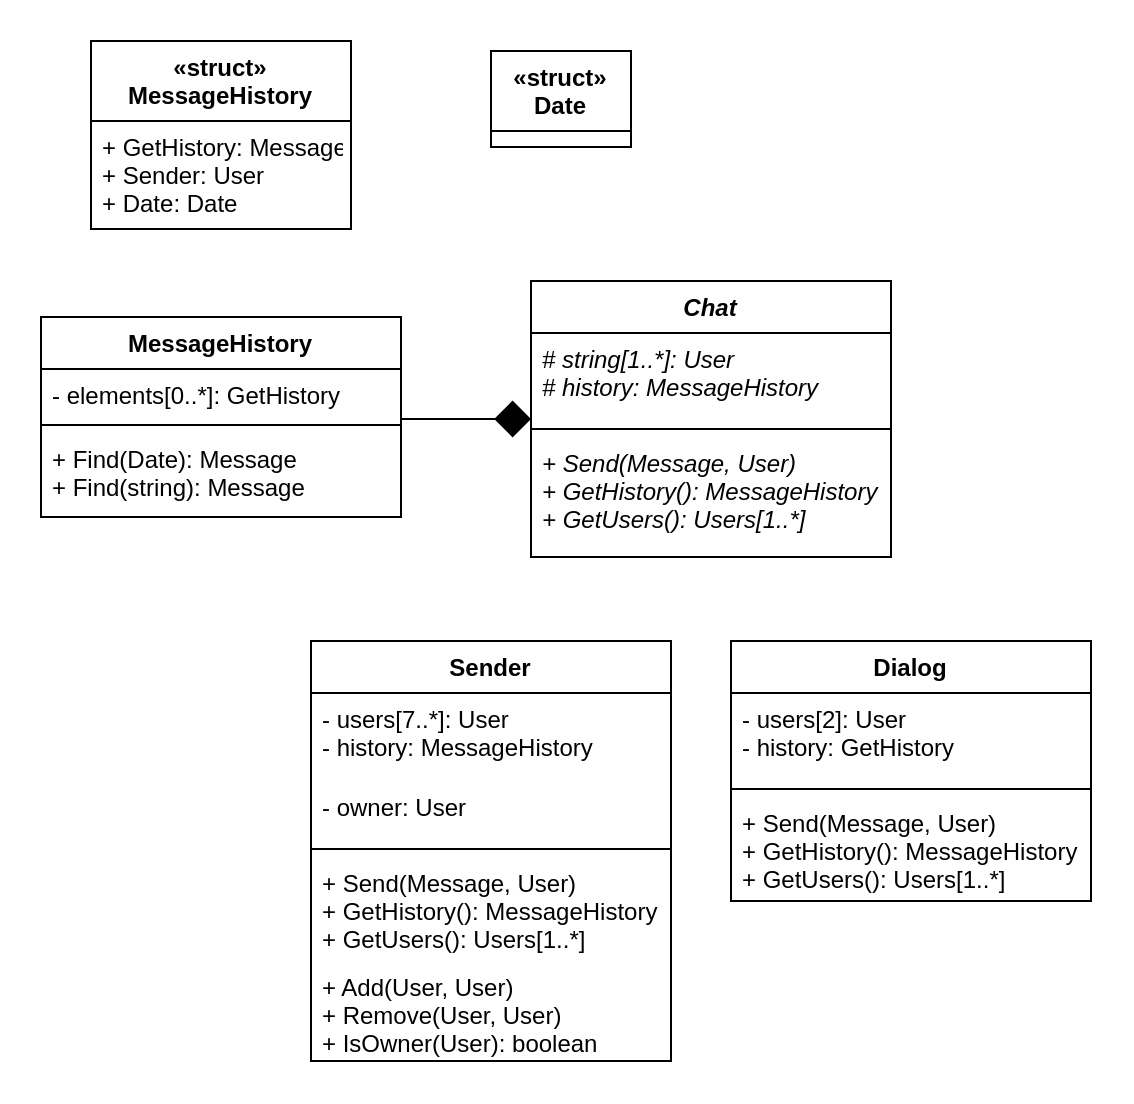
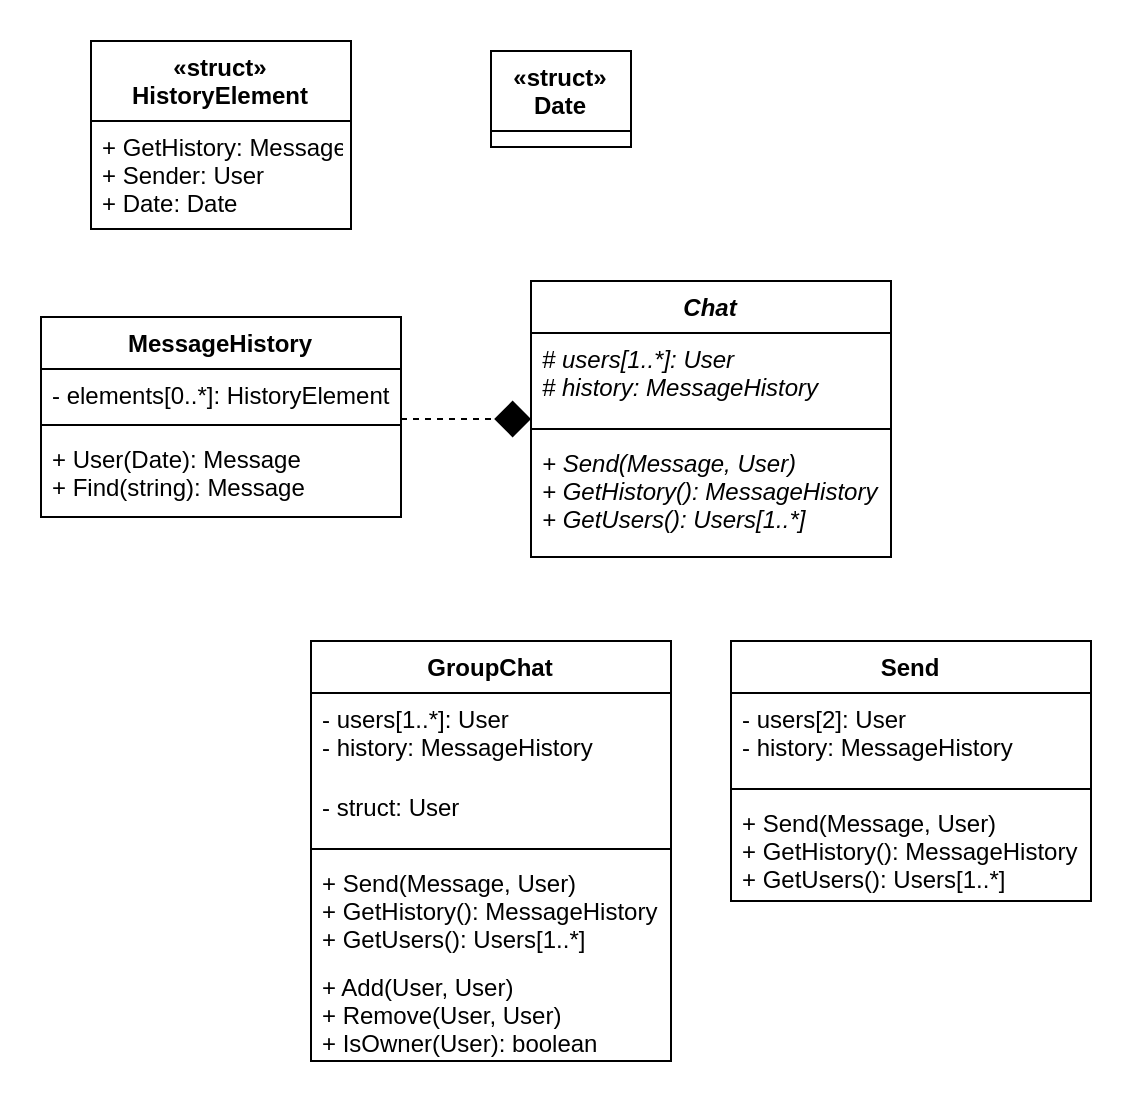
node "«struct» MessageHistory": label "«struct» MessageHistory" -> "«struct» HistoryElement"
node "# string[1..*]: User # history: MessageHistory": label "# string[1..*]: User # history: MessageHistory" -> "# users[1..*]: User # history: MessageHistory"
node "- elements[0..*]: GetHistory": label "- elements[0..*]: GetHistory" -> "- elements[0..*]: HistoryElement"
edge "MessageHistory" -> "Chat": style solid -> dashed
node "+ Find(Date): Message + Find(string): Message": label "+ Find(Date): Message + Find(string): Message" -> "+ User(Date): Message + Find(string): Message"
node "Sender": label "Sender" -> "GroupChat"
node "Dialog": label "Dialog" -> "Send"
node "- users[7..*]: User - history: MessageHistory": label "- users[7..*]: User - history: MessageHistory" -> "- users[1..*]: User - history: MessageHistory"
node "- users[2]: User - history: GetHistory": label "- users[2]: User - history: GetHistory" -> "- users[2]: User - history: MessageHistory"
node "- owner: User": label "- owner: User" -> "- struct: User"
